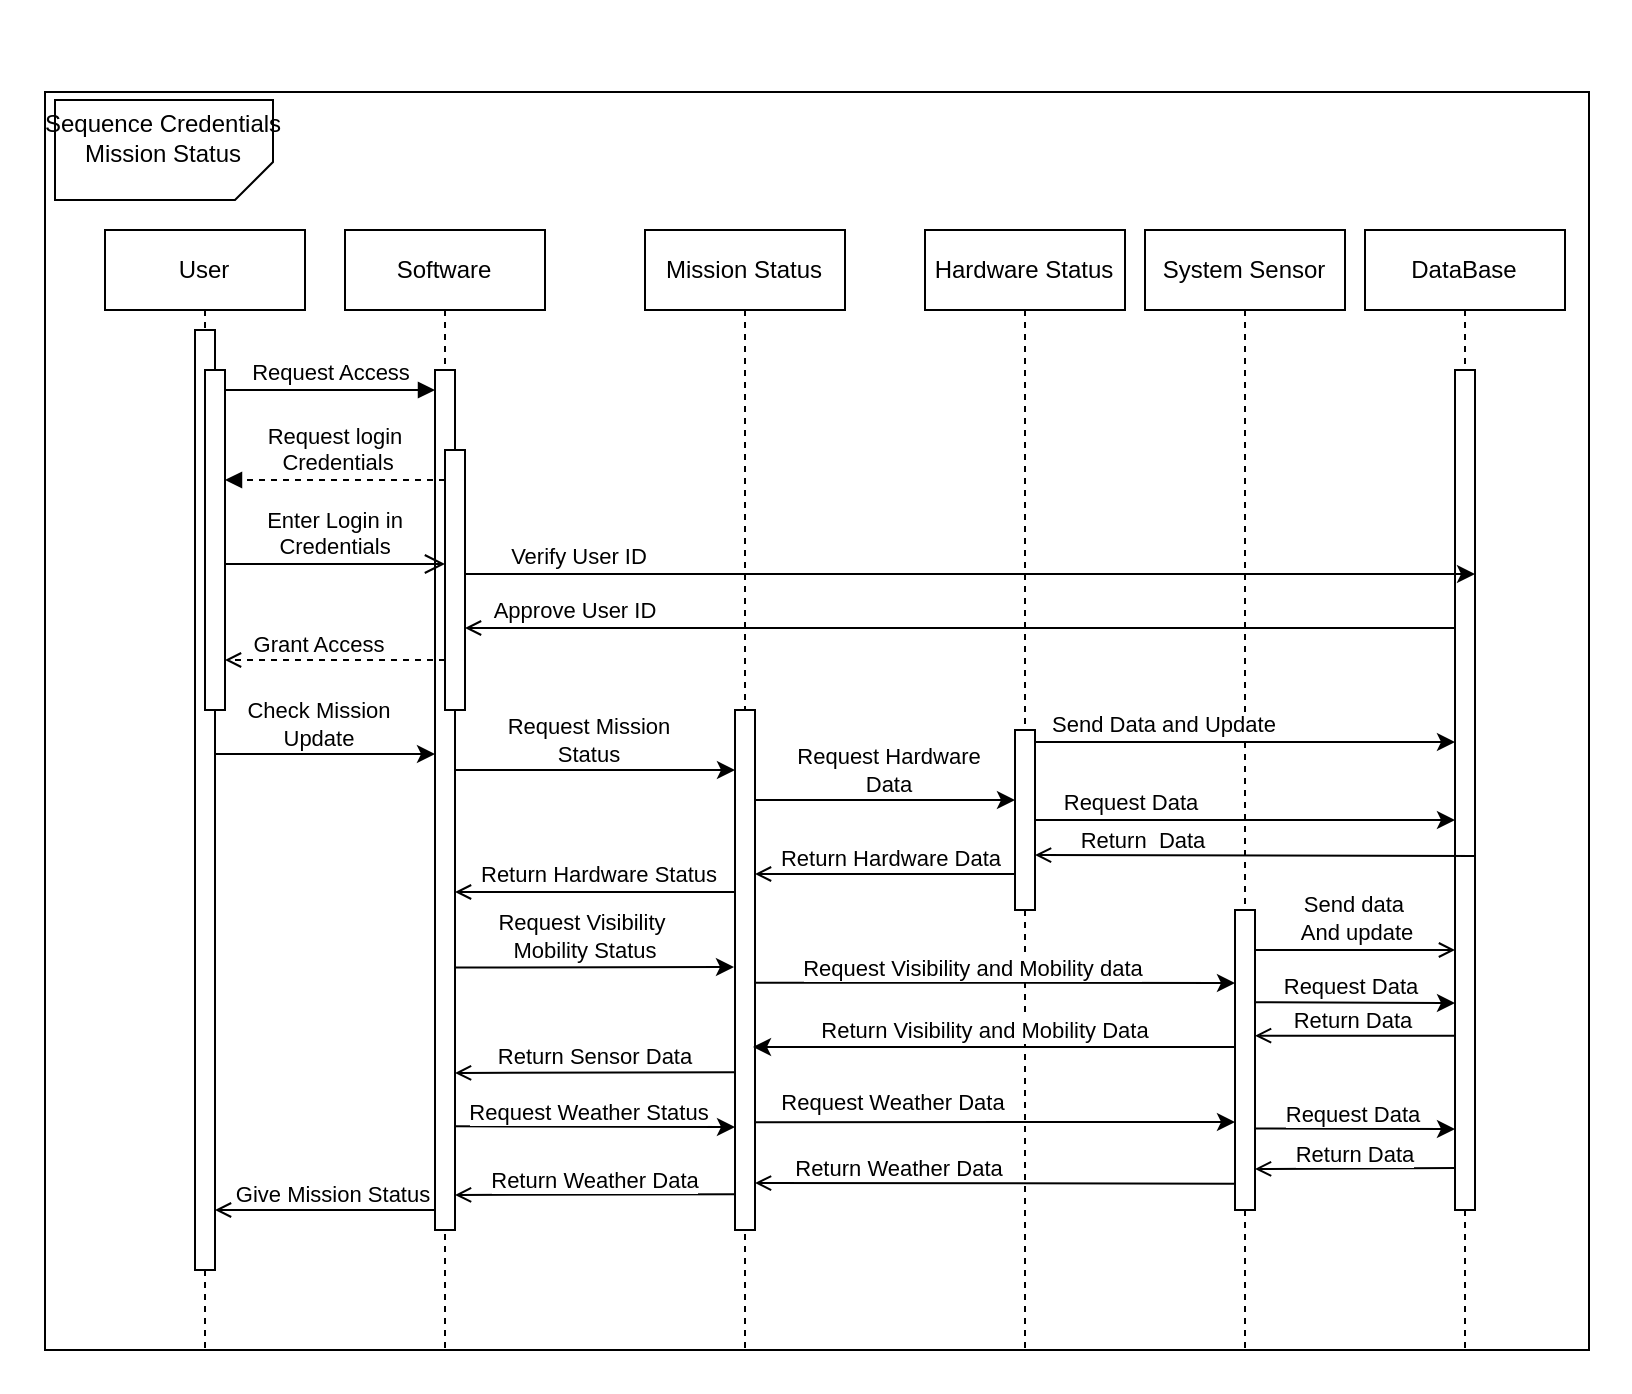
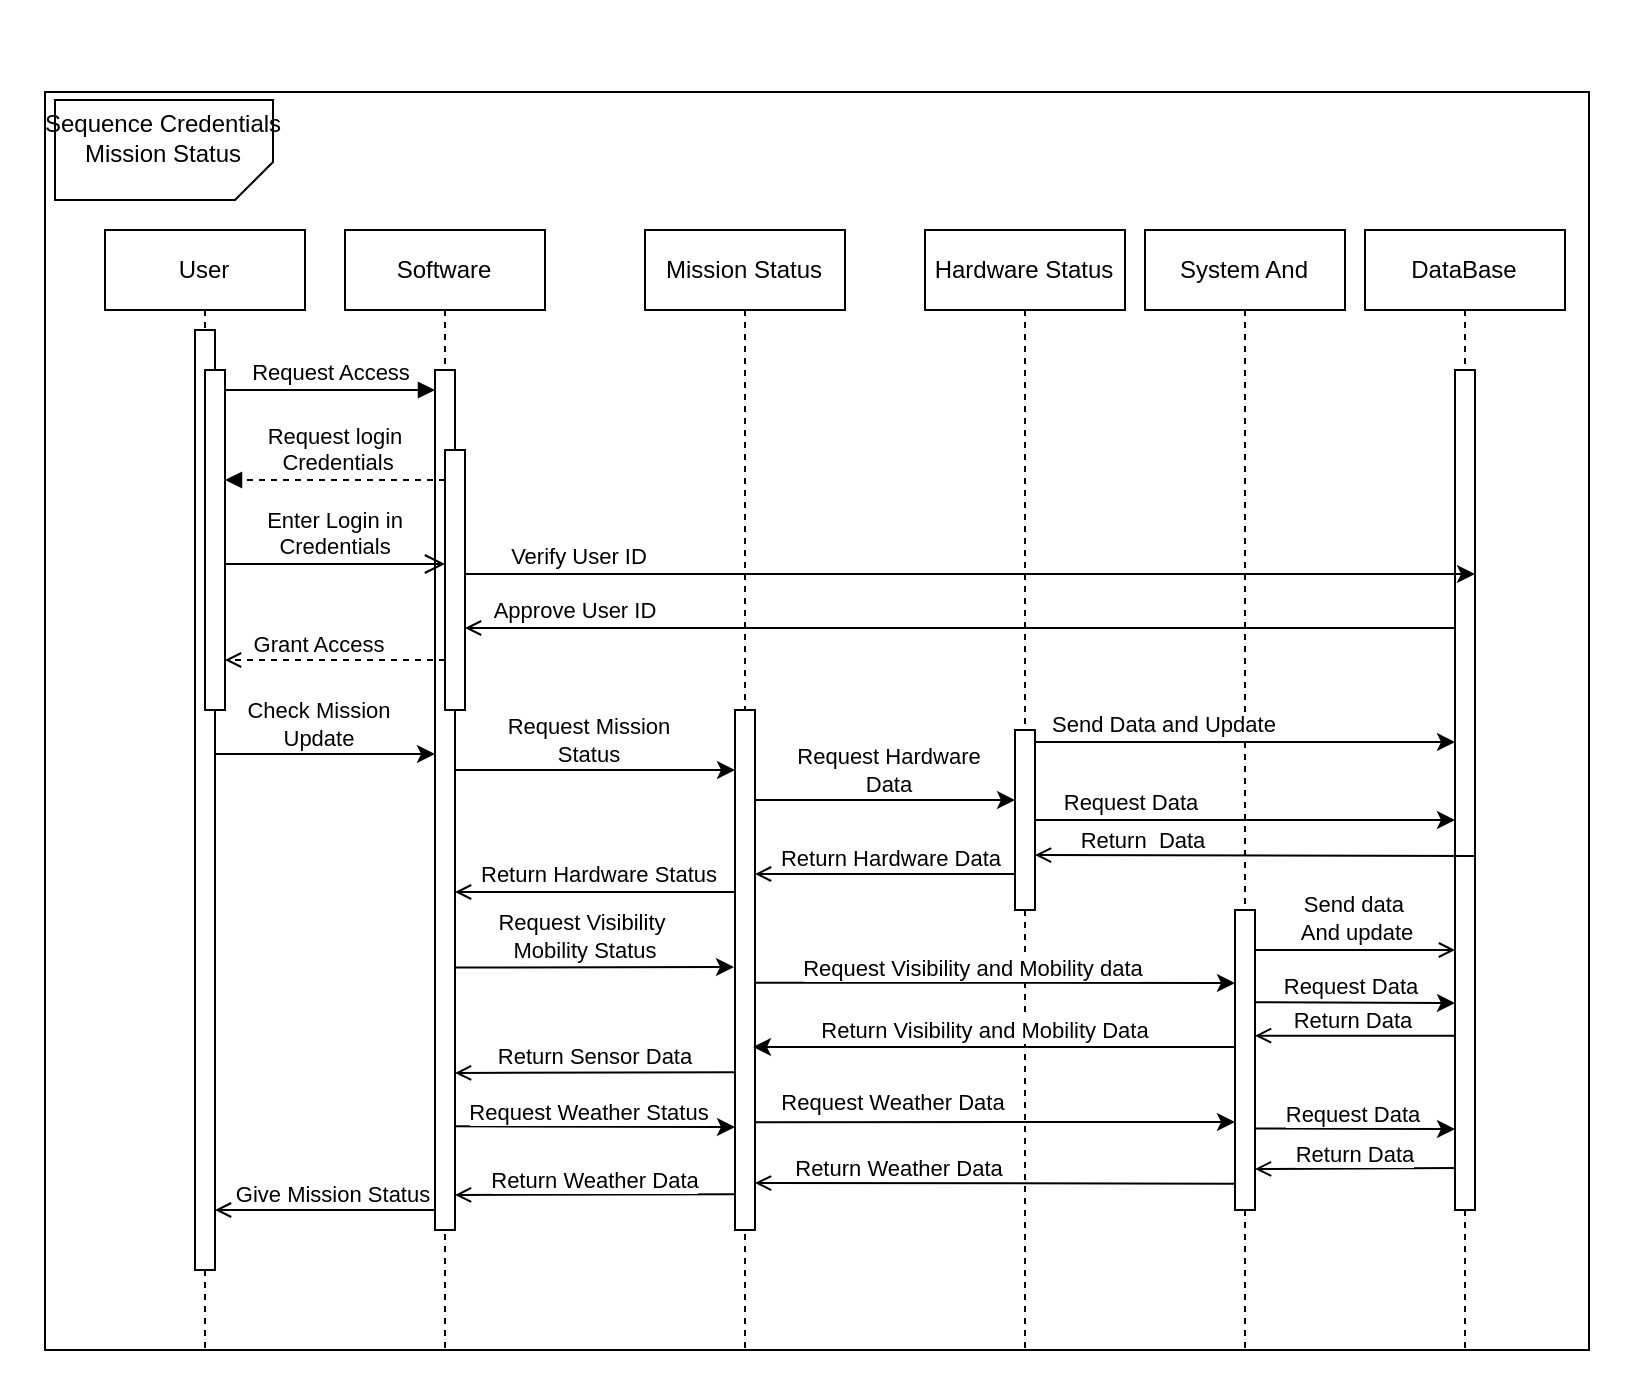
node "System Sensor": label "System Sensor" -> "System And"
